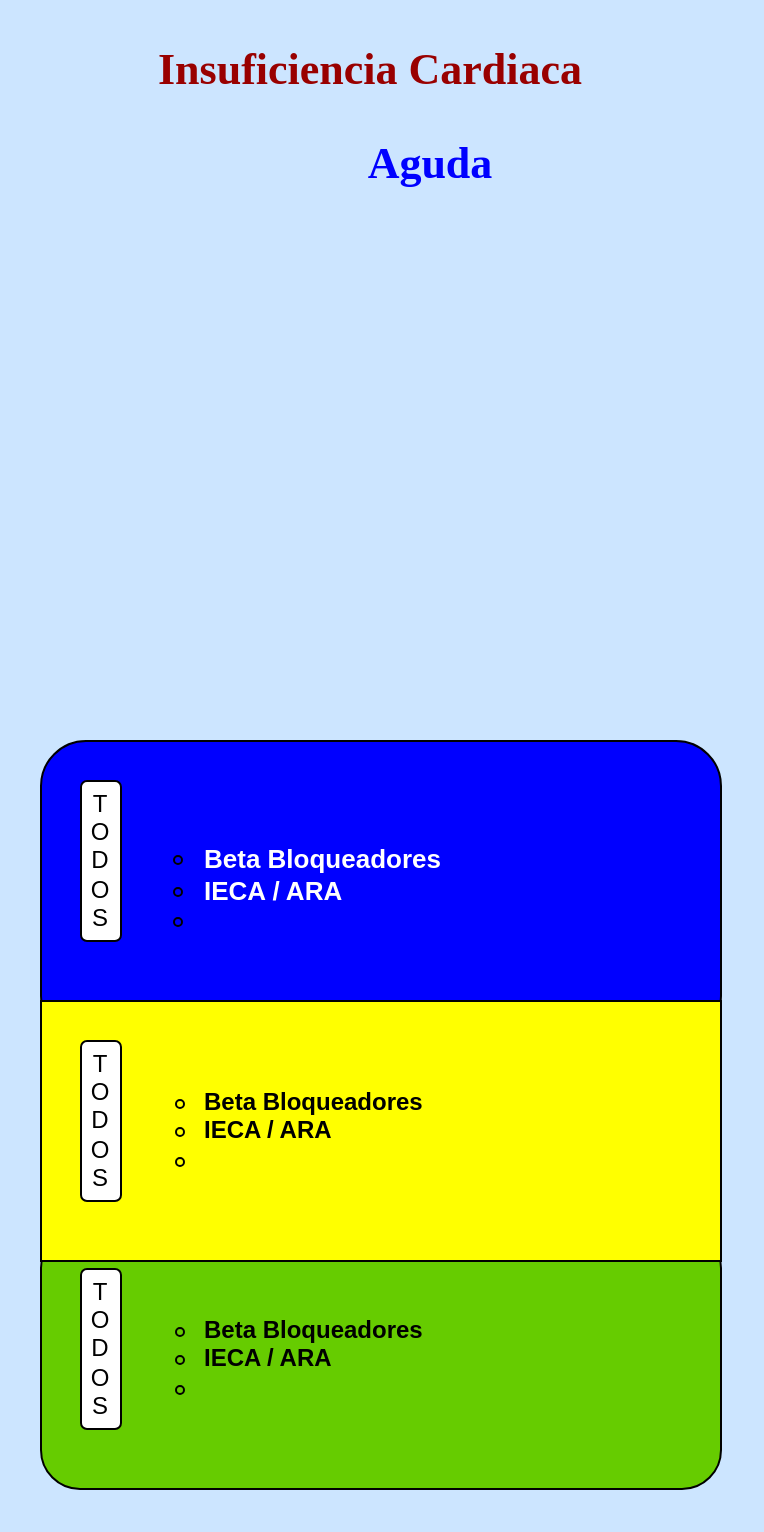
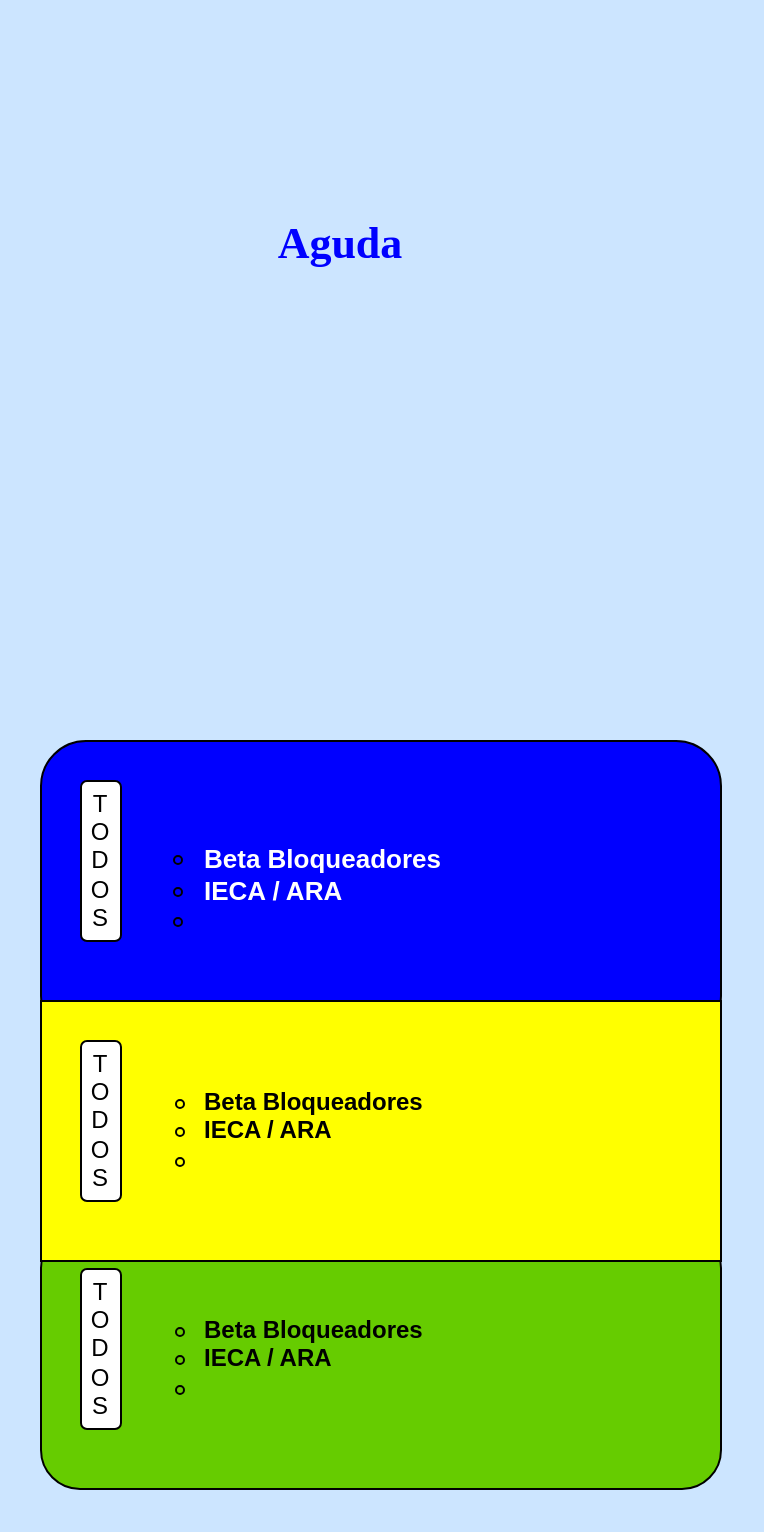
node "Insuficiencia Cardiaca": removed
node "Aguda": moved (431, 165) -> (341, 245)
